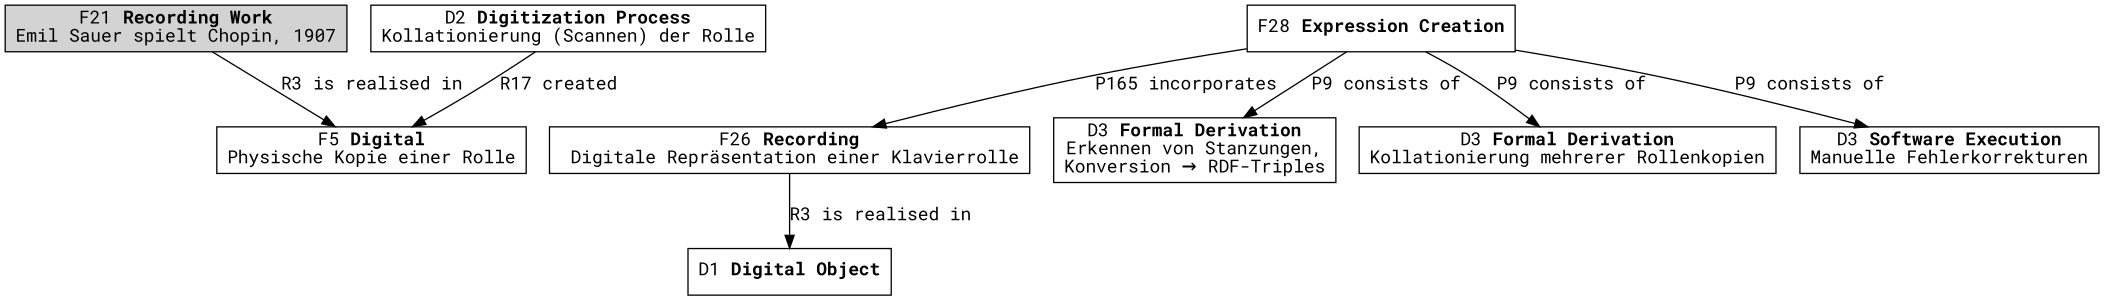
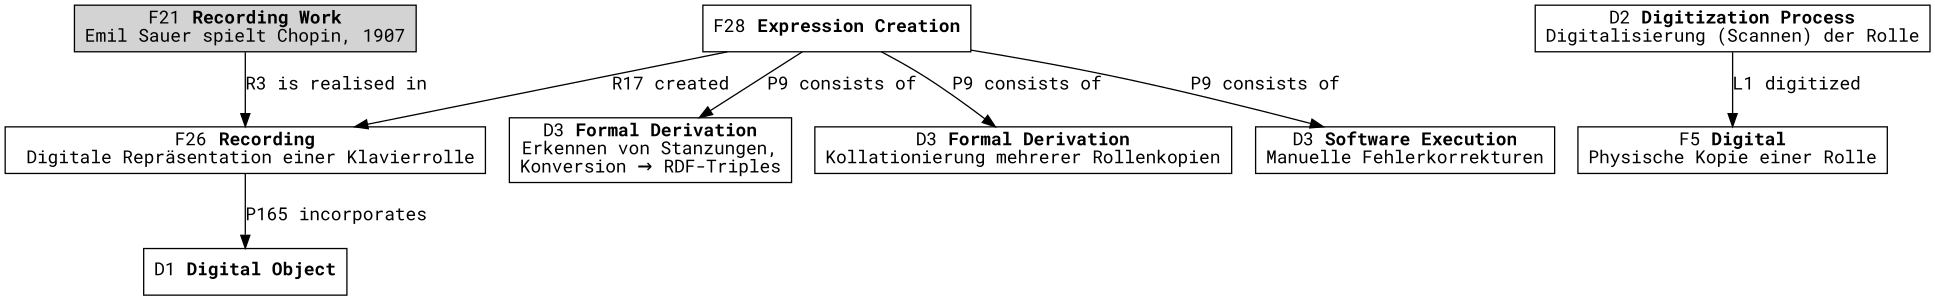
node "D2": text "Kollationierung (Scannen) der Rolle" -> "Digitalisierung (Scannen) der Rolle"
edge "D2" -> "F5": label "R17 created" -> "L1 digitized"
edge "F28" -> "F26": label "P165 incorporates" -> "R17 created"
edge "F21" -> "F5": now "F21" -> "F26"
edge "F26" -> "D1": label "R3 is realised in" -> "P165 incorporates"
